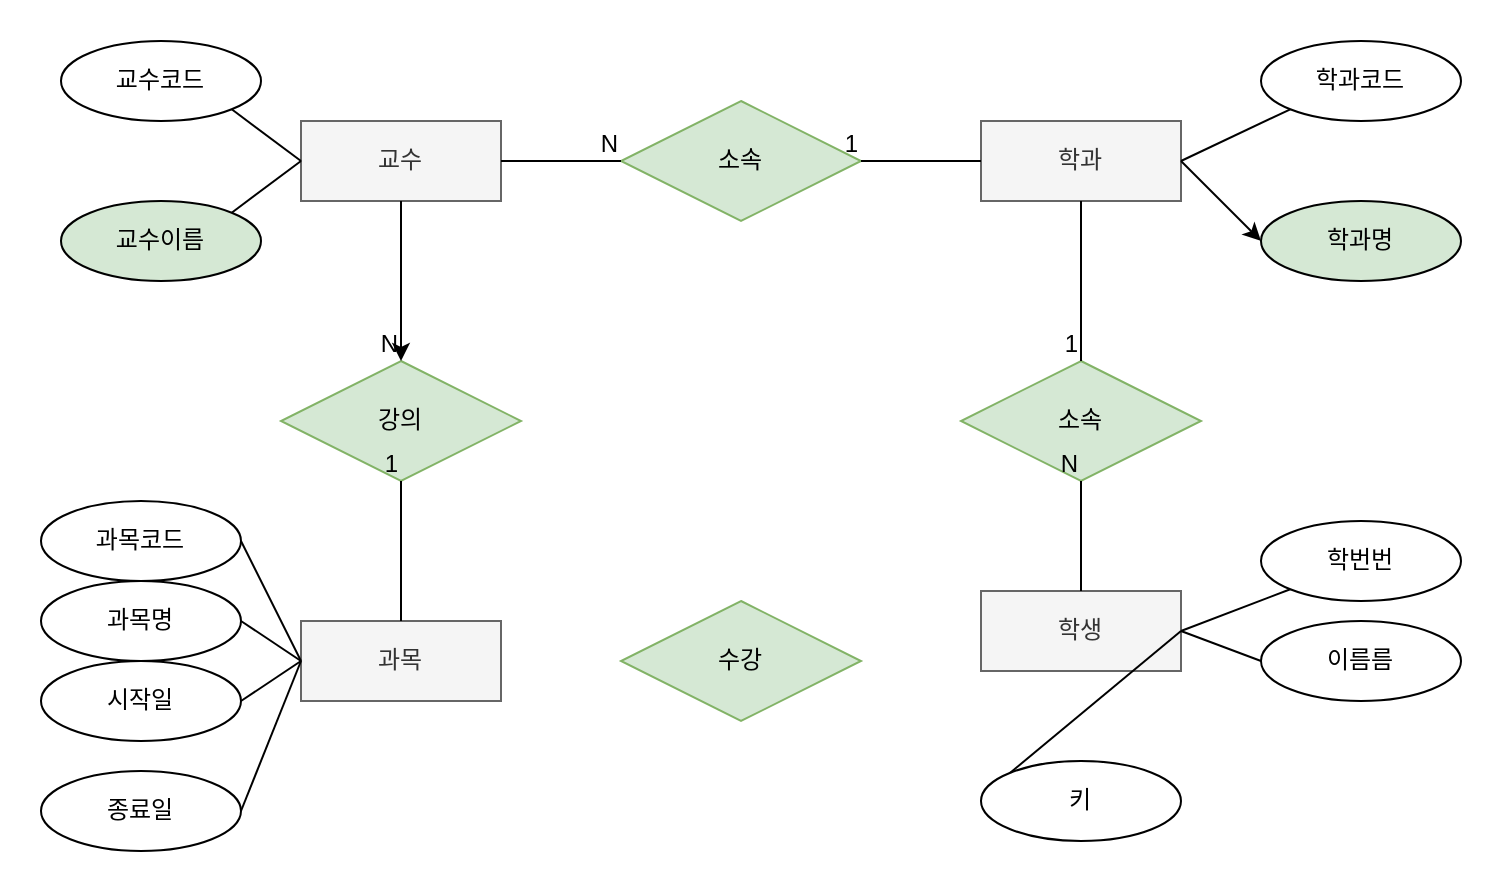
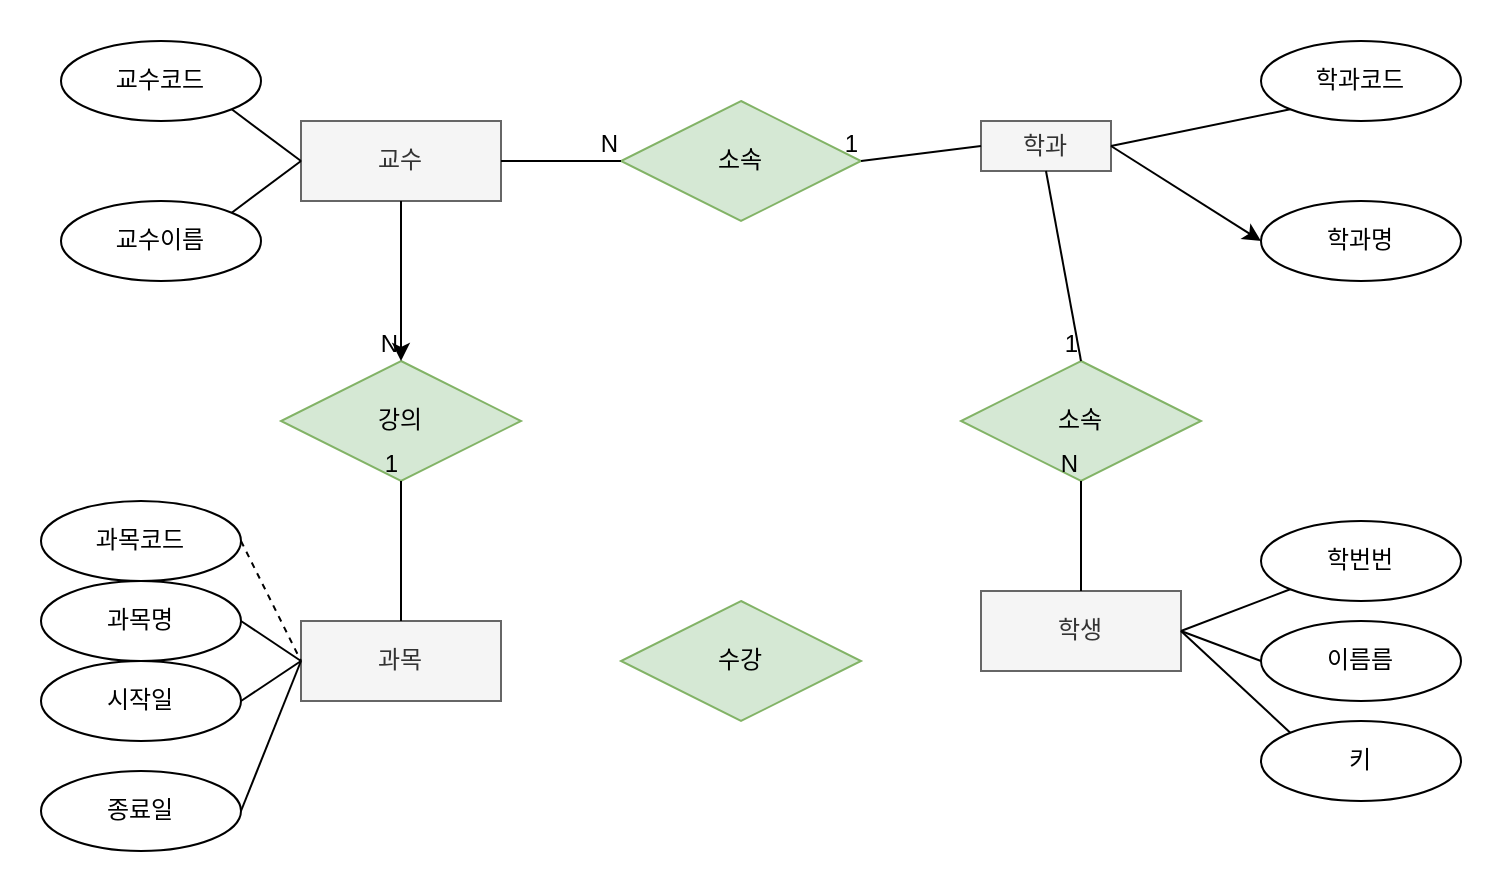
node "학과": size 200x80 -> 130x50
node "교수이름": fillcolor #d5e8d4 -> #ffffff
node "학과명": fillcolor #d5e8d4 -> #ffffff
edge "과목코드" -- "과목": style solid -> dashed
node "키": moved (1081, 801) -> (1361, 761)
